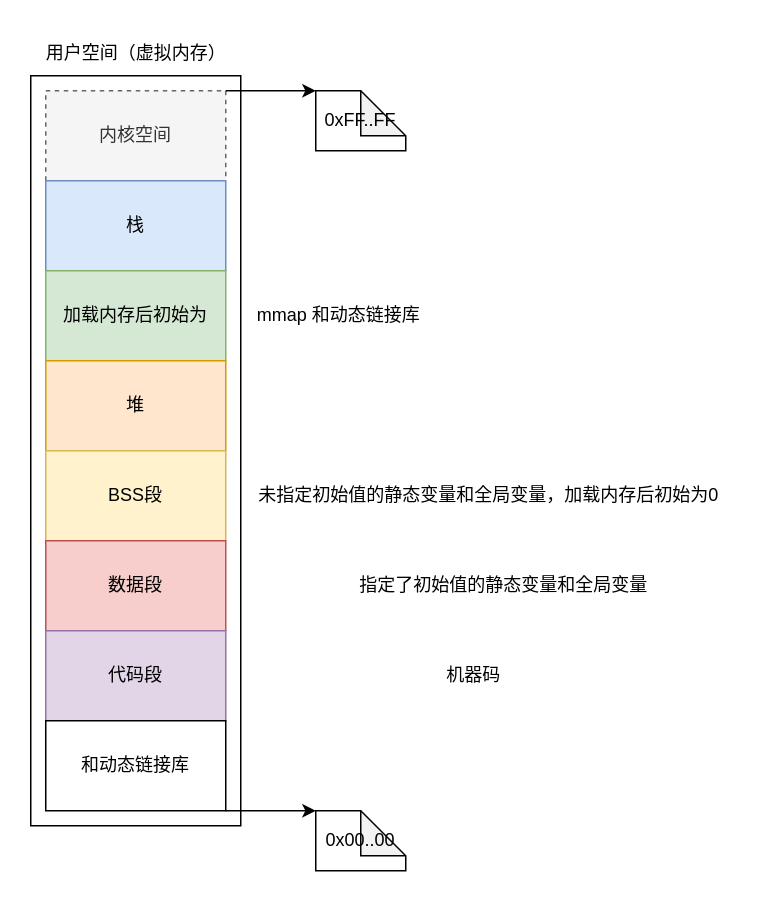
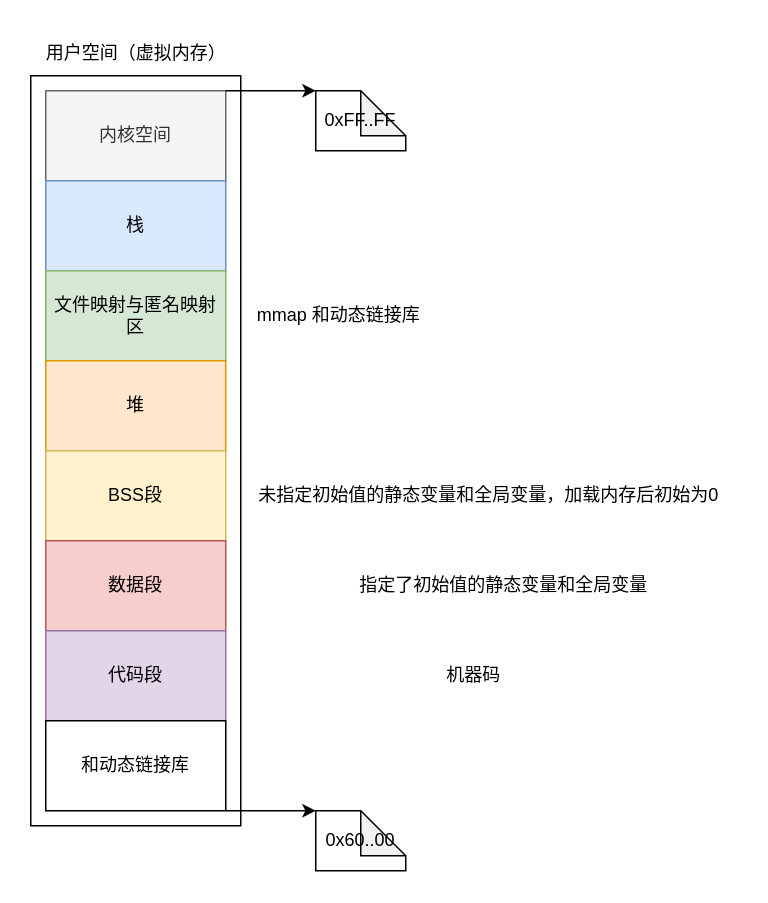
node "内核空间": style dashed -> solid
node "加载内存后初始为": label "加载内存后初始为" -> "文件映射与匿名映射区"
node "0x00..00": label "0x00..00" -> "0x60..00"
